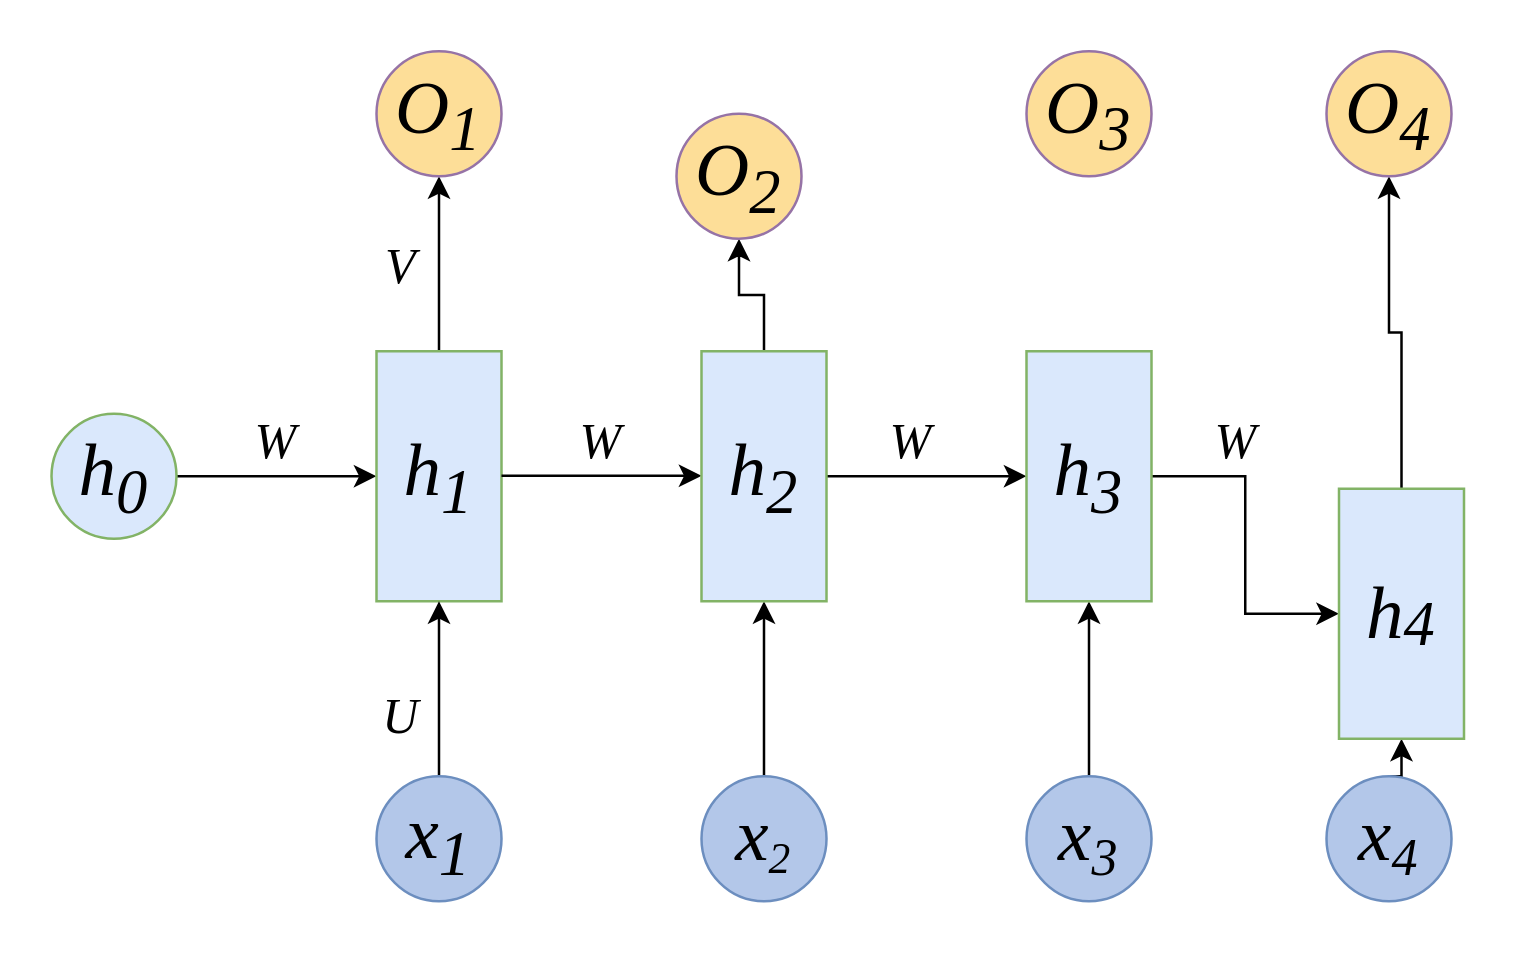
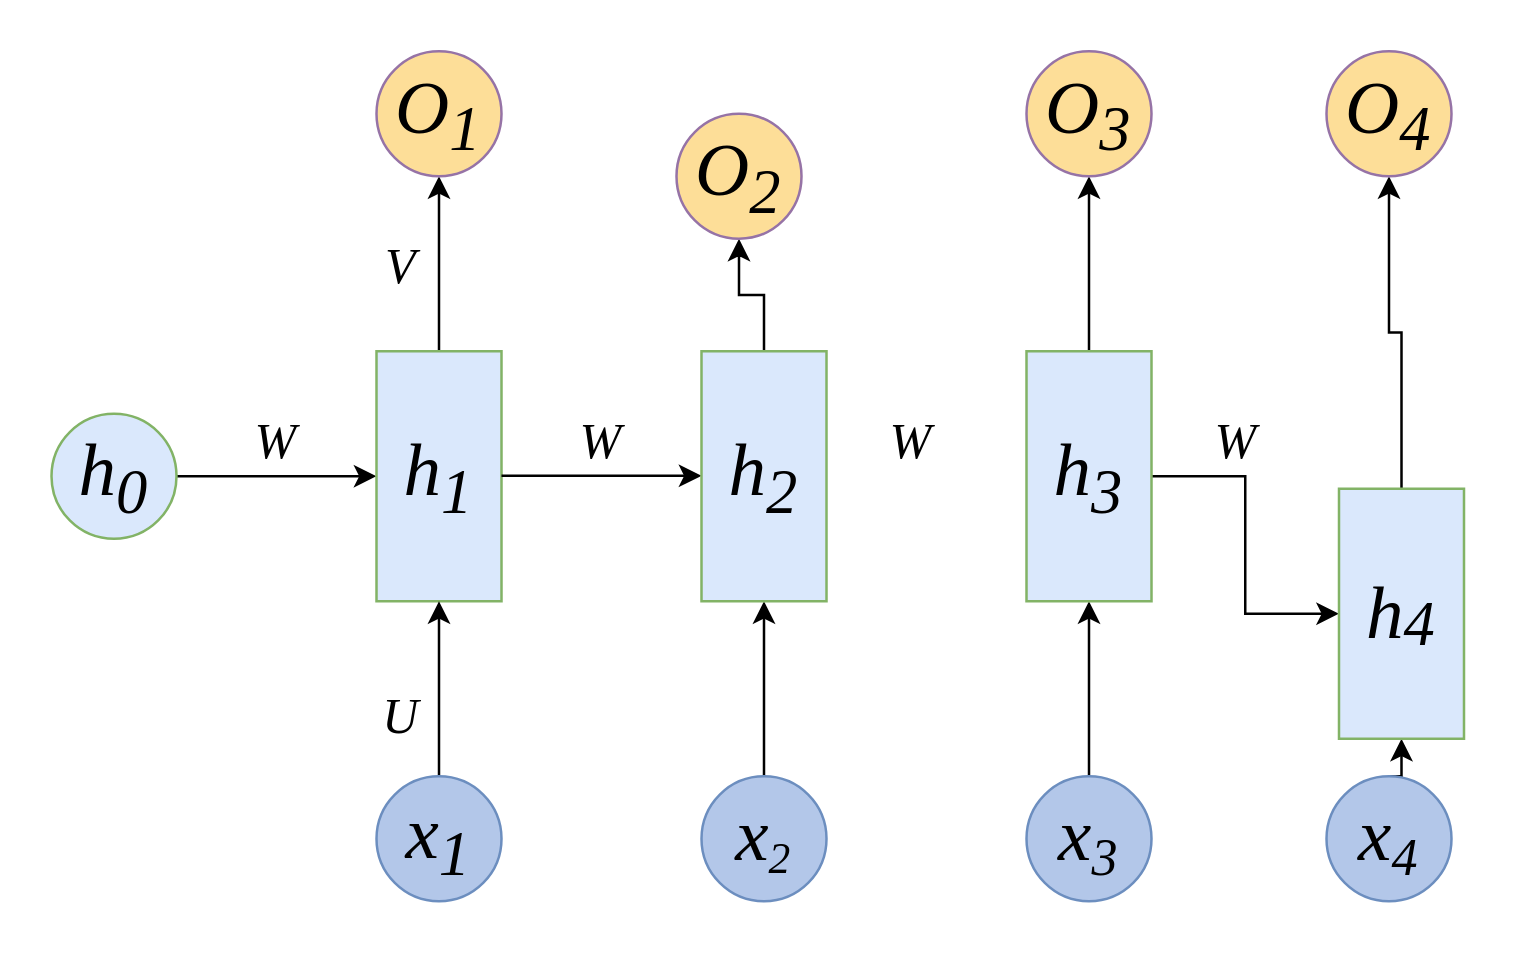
edge "h3" -> "O3": added
edge "h2" -> "h3": removed
